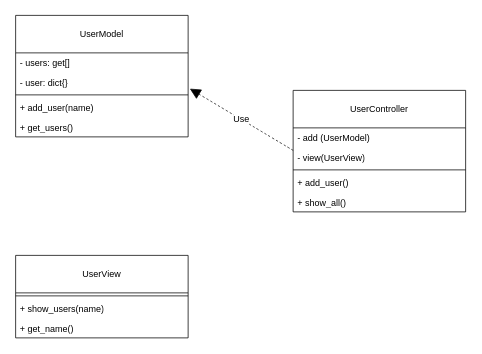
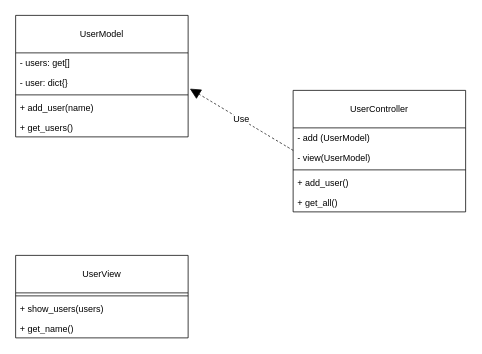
node "- view(UserView)": label "- view(UserView)" -> "- view(UserModel)"
node "+ show_all()": label "+ show_all()" -> "+ get_all()"
node "+ show_users(name)": label "+ show_users(name)" -> "+ show_users(users)"
